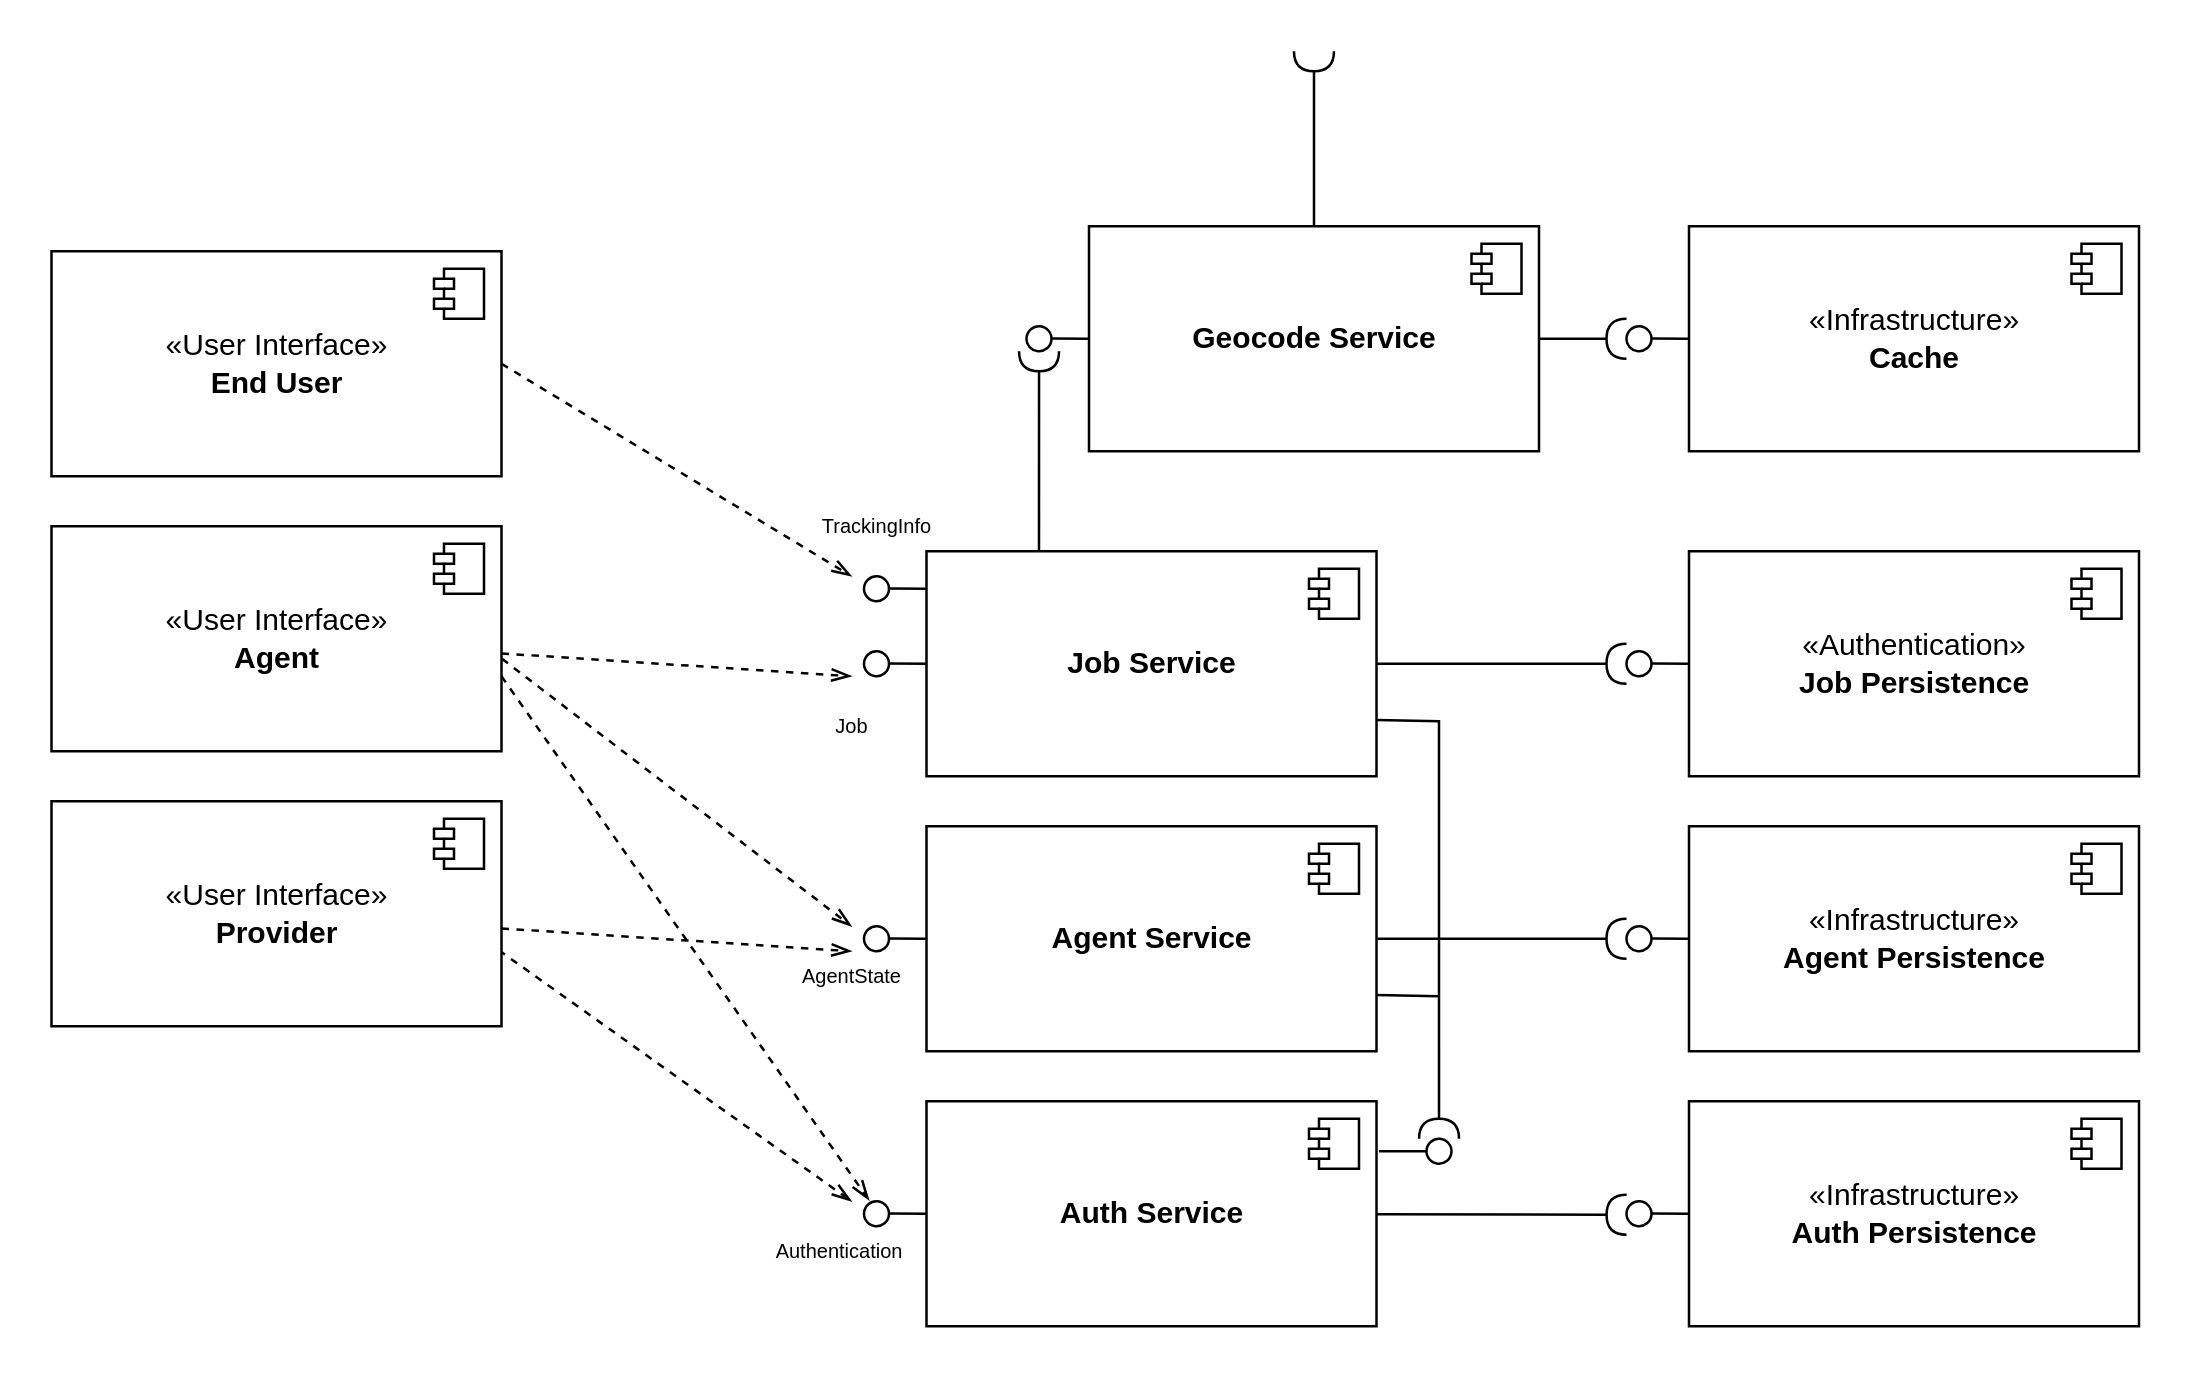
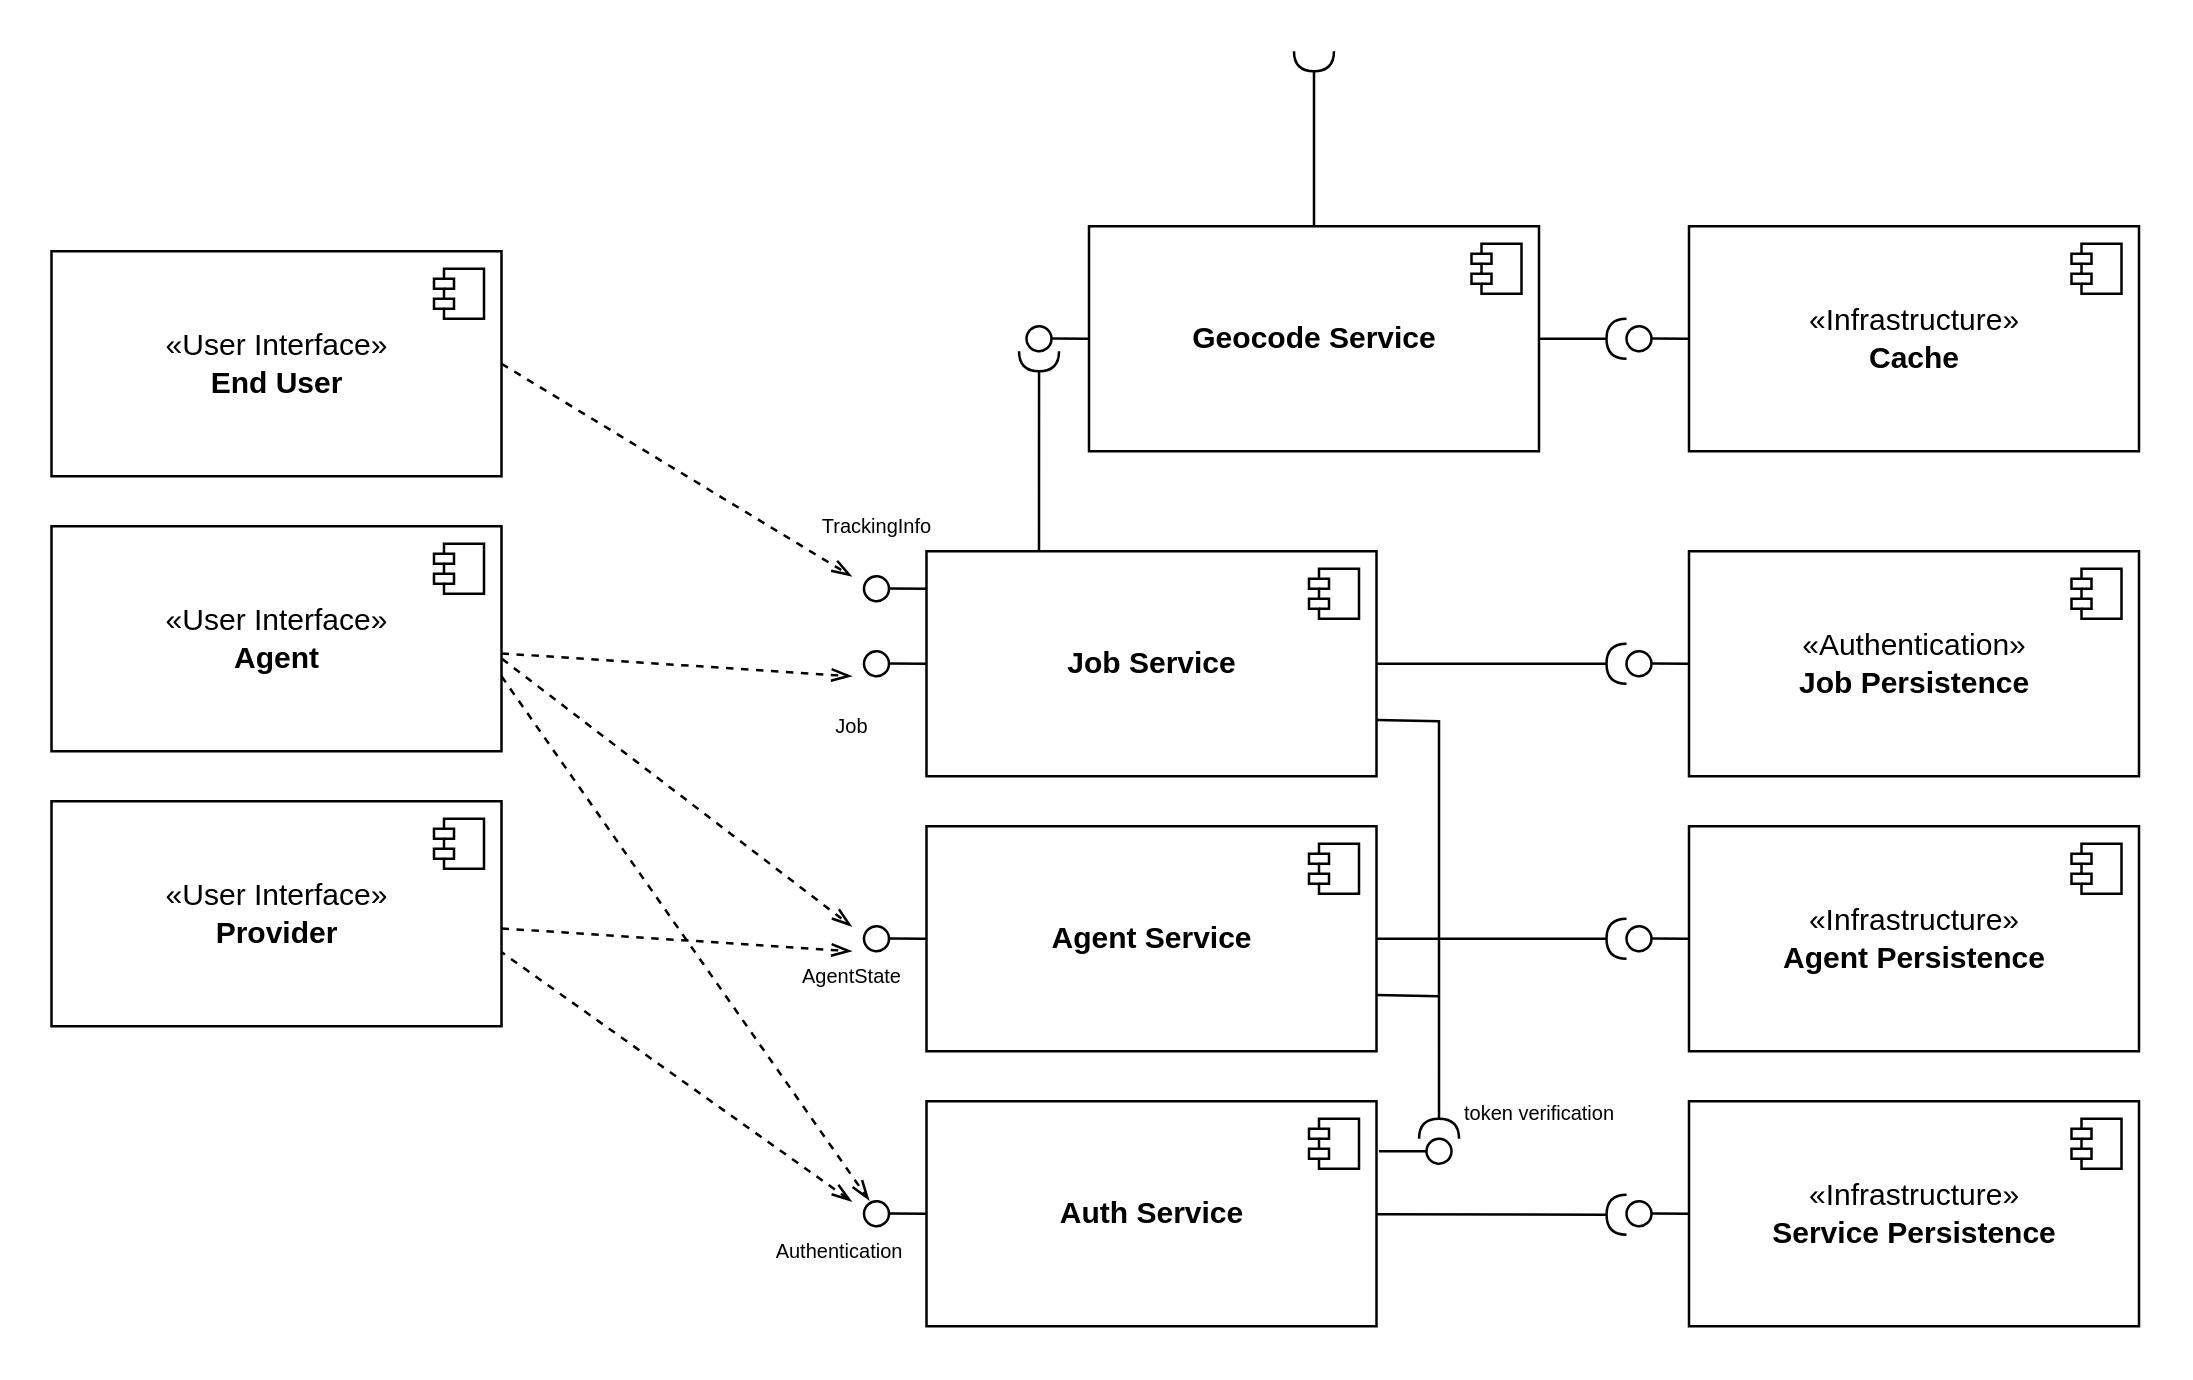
node "token verification": added
node "«Infrastructure» Auth Persistence": label "«Infrastructure» Auth Persistence" -> "«Infrastructure» Service Persistence"
